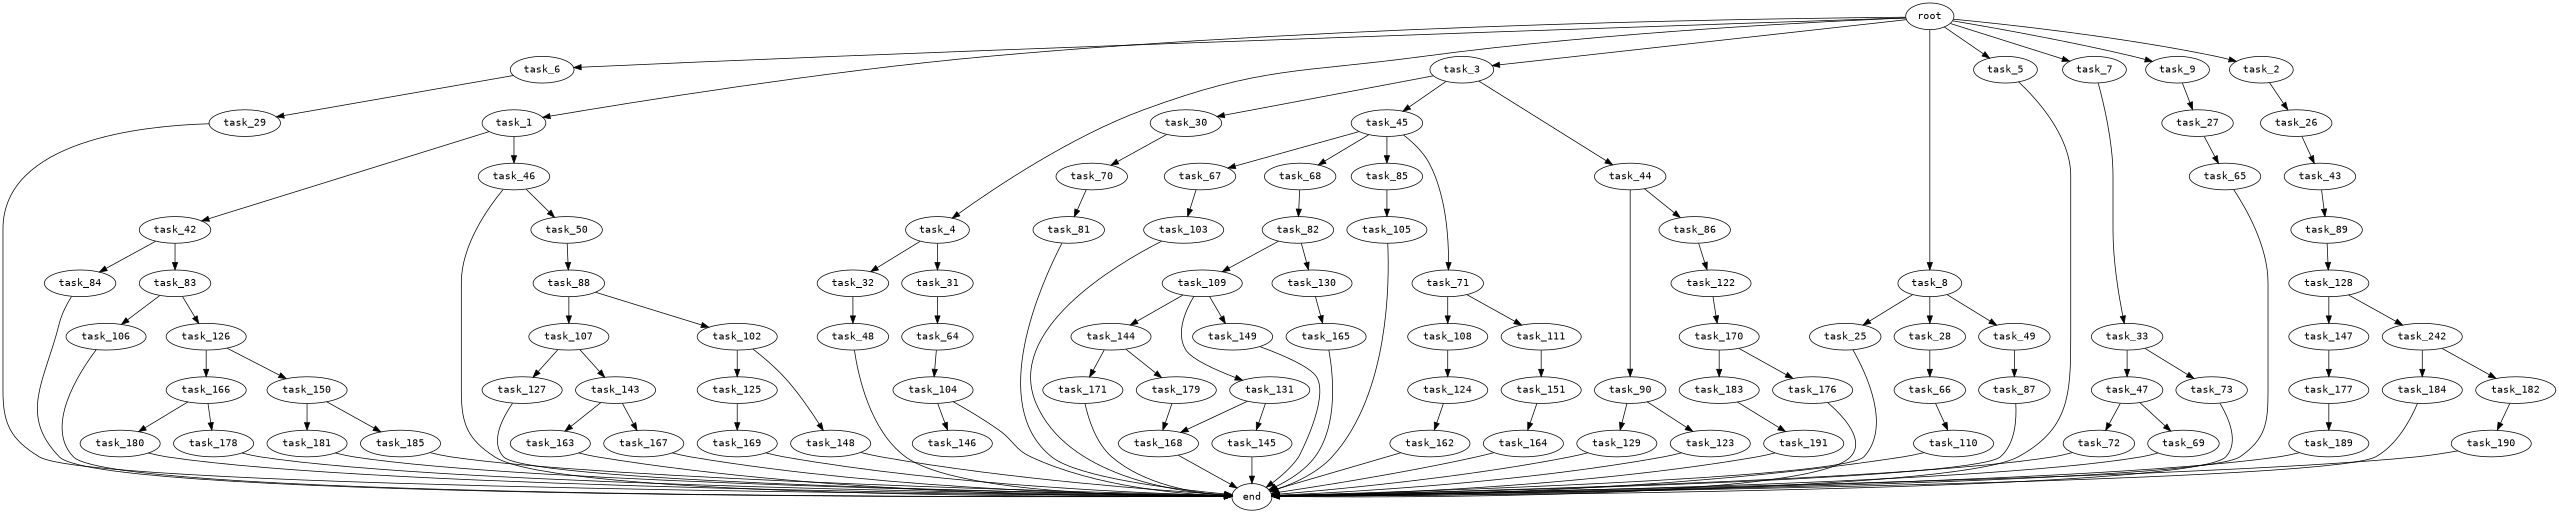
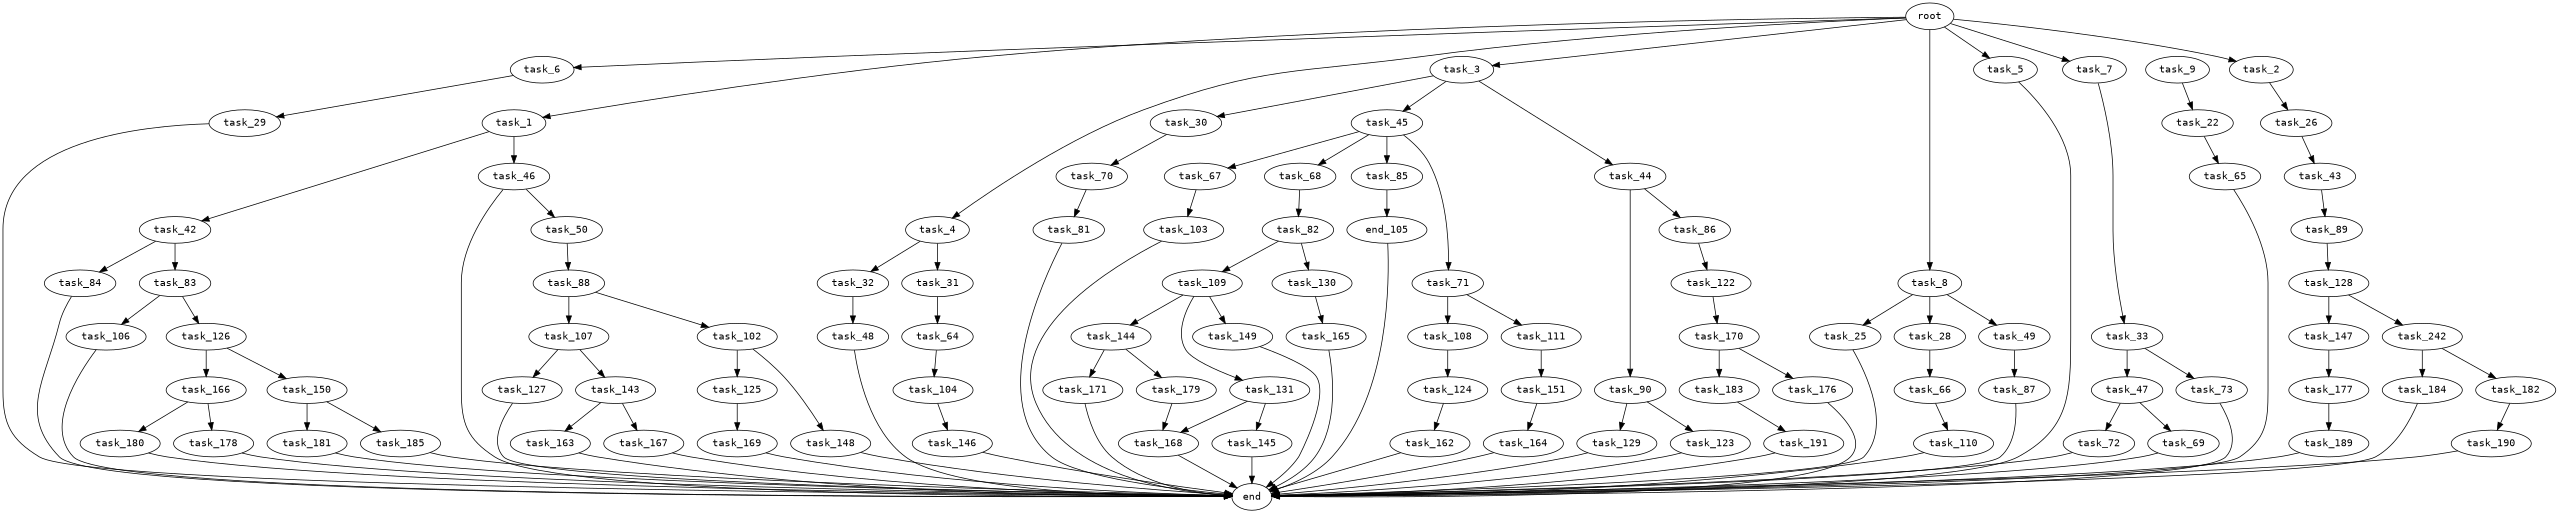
edge "root" -> "task_9": removed
node "task_27": label "task_27" -> "task_22"
node "task_105": label "task_105" -> "end_105"
edge "task_104" -> "end": now "task_146" -> "end"
